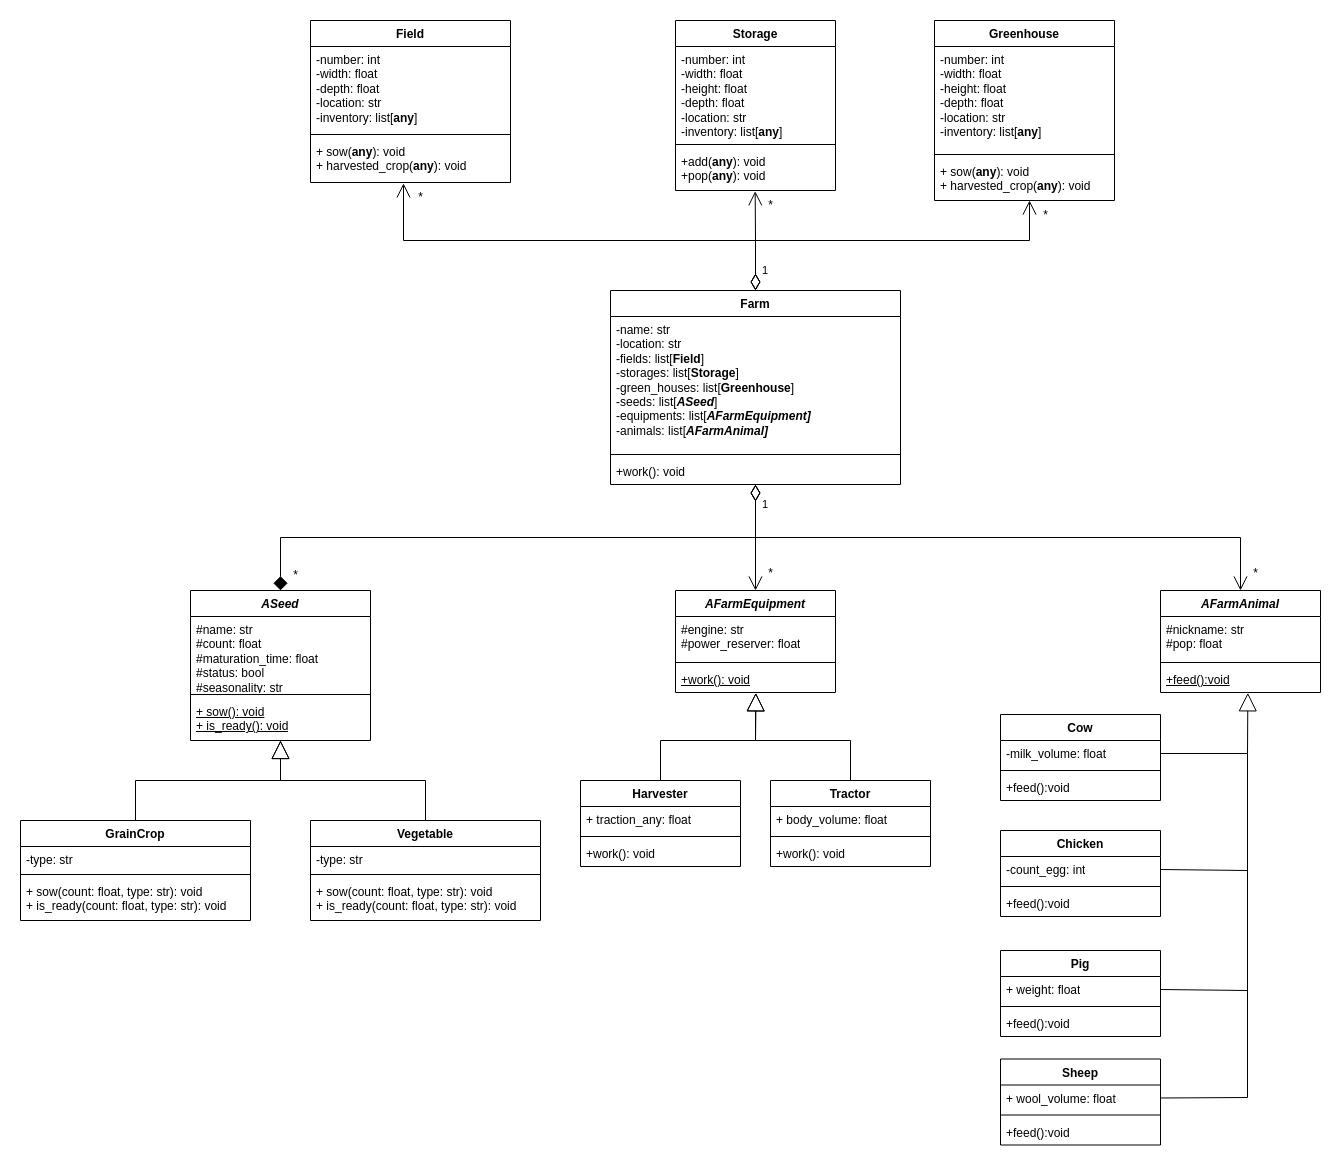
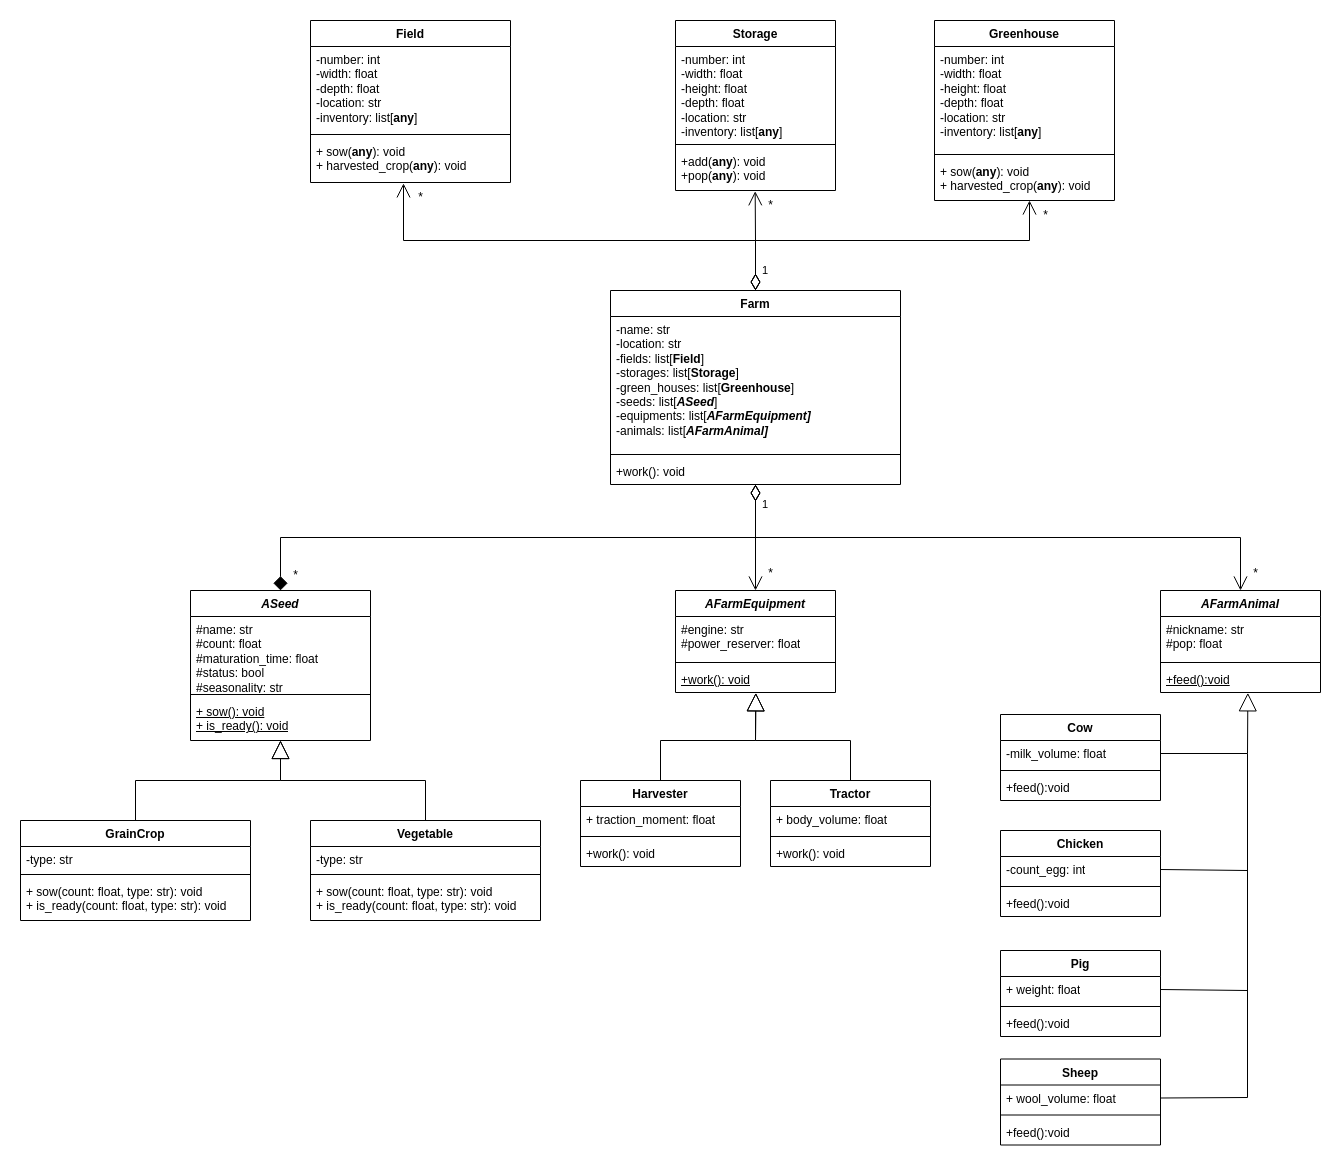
node "+ traction_any: float": label "+ traction_any: float" -> "+ traction_moment: float"
